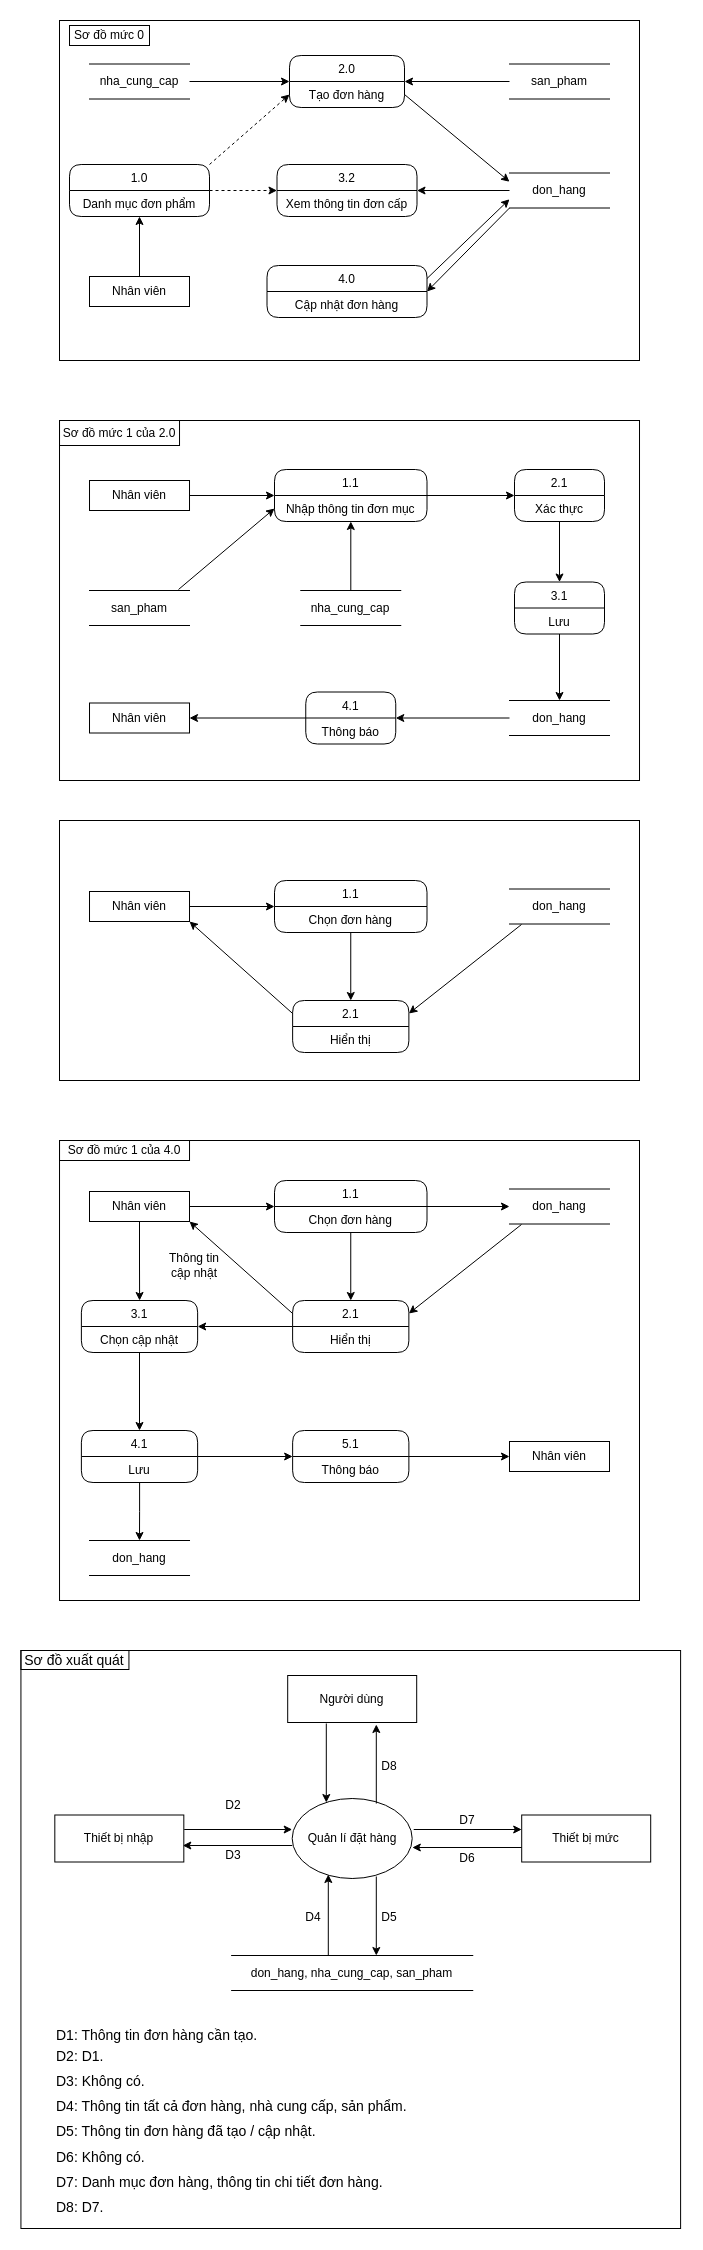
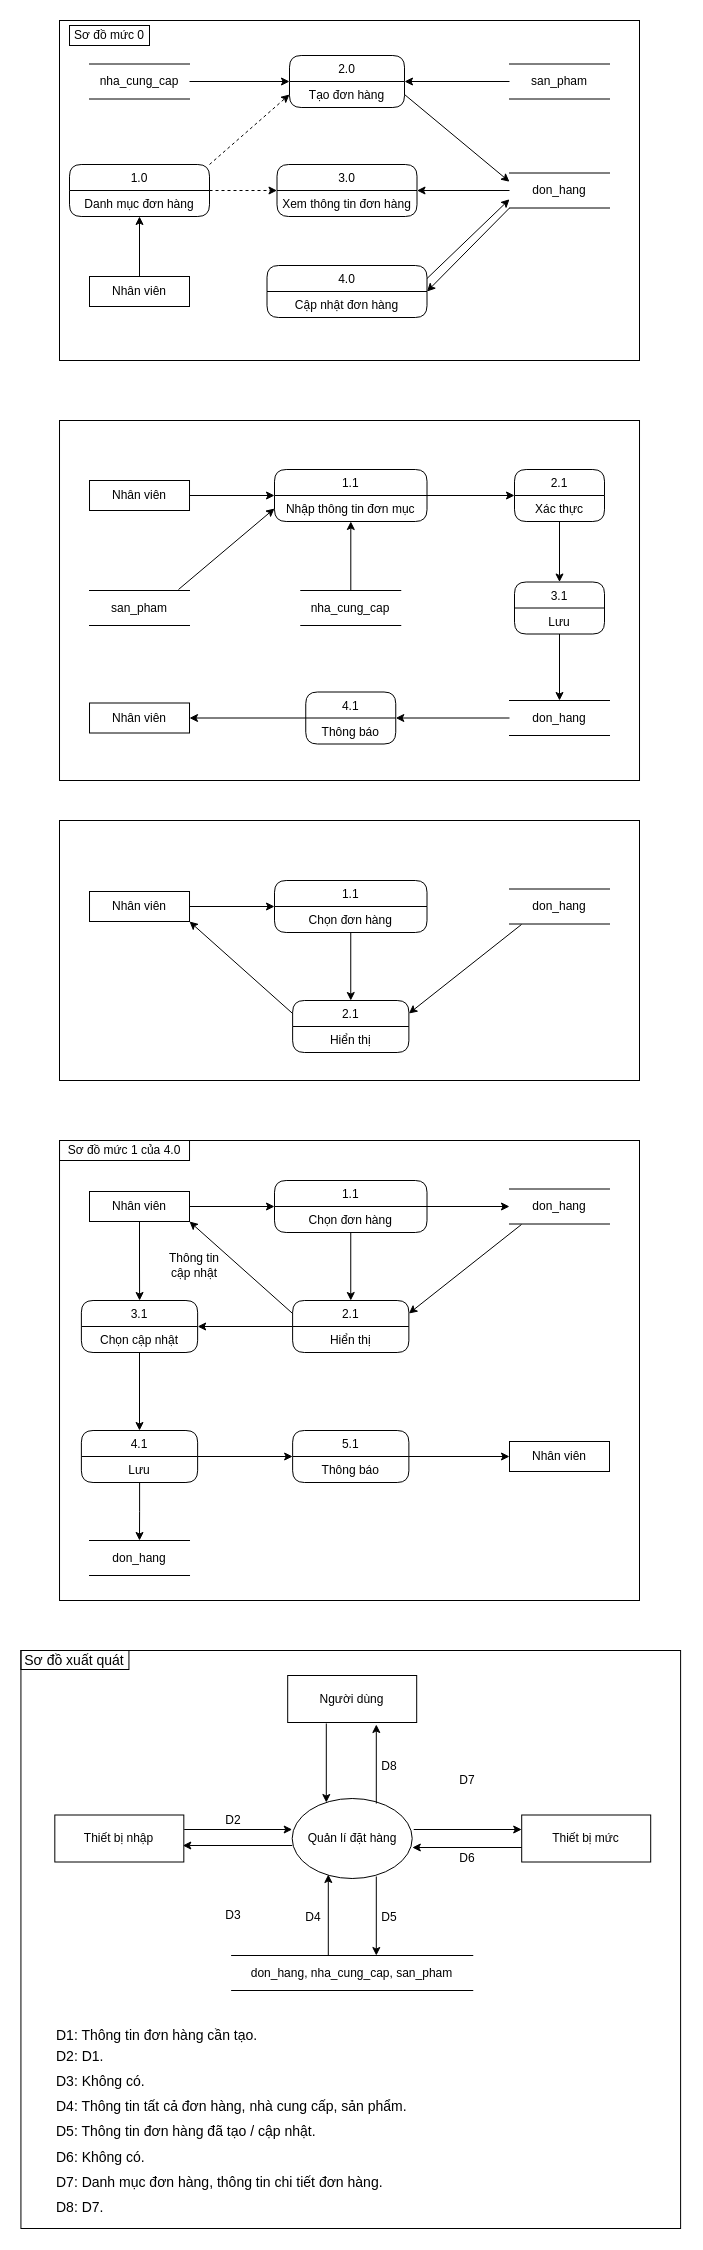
node "3.2": label "3.2" -> "3.0"
node "Danh mục đơn phẩm": label "Danh mục đơn phẩm" -> "Danh mục đơn hàng"
node "Xem thông tin đơn cấp": label "Xem thông tin đơn cấp" -> "Xem thông tin đơn hàng"
node "Sơ đồ mức 1 của 2.0": removed
node "D2": moved (234, 1806) -> (234, 1821)
node "D7": moved (467, 1821) -> (467, 1781)
node "D3": moved (234, 1856) -> (234, 1916)
